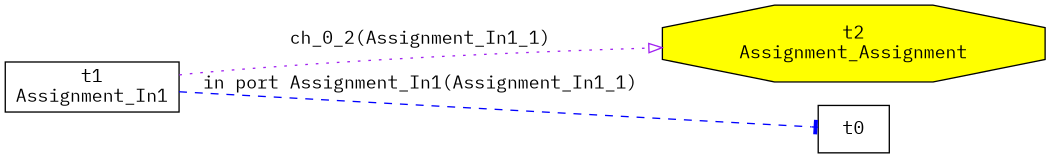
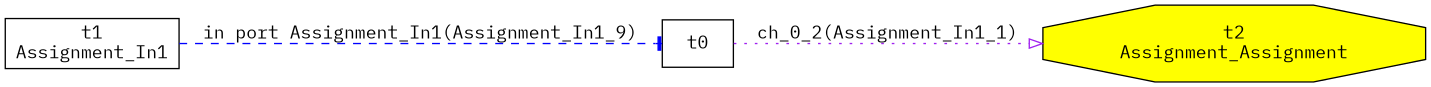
edge "t1 Assignment_In1" -> "t2 Assignment_Assignment": now "t0" -> "t2 Assignment_Assignment"
edge "t1 Assignment_In1" -> "t0": label "in port Assignment_In1(Assignment_In1_1)" -> "in port Assignment_In1(Assignment_In1_9)"
